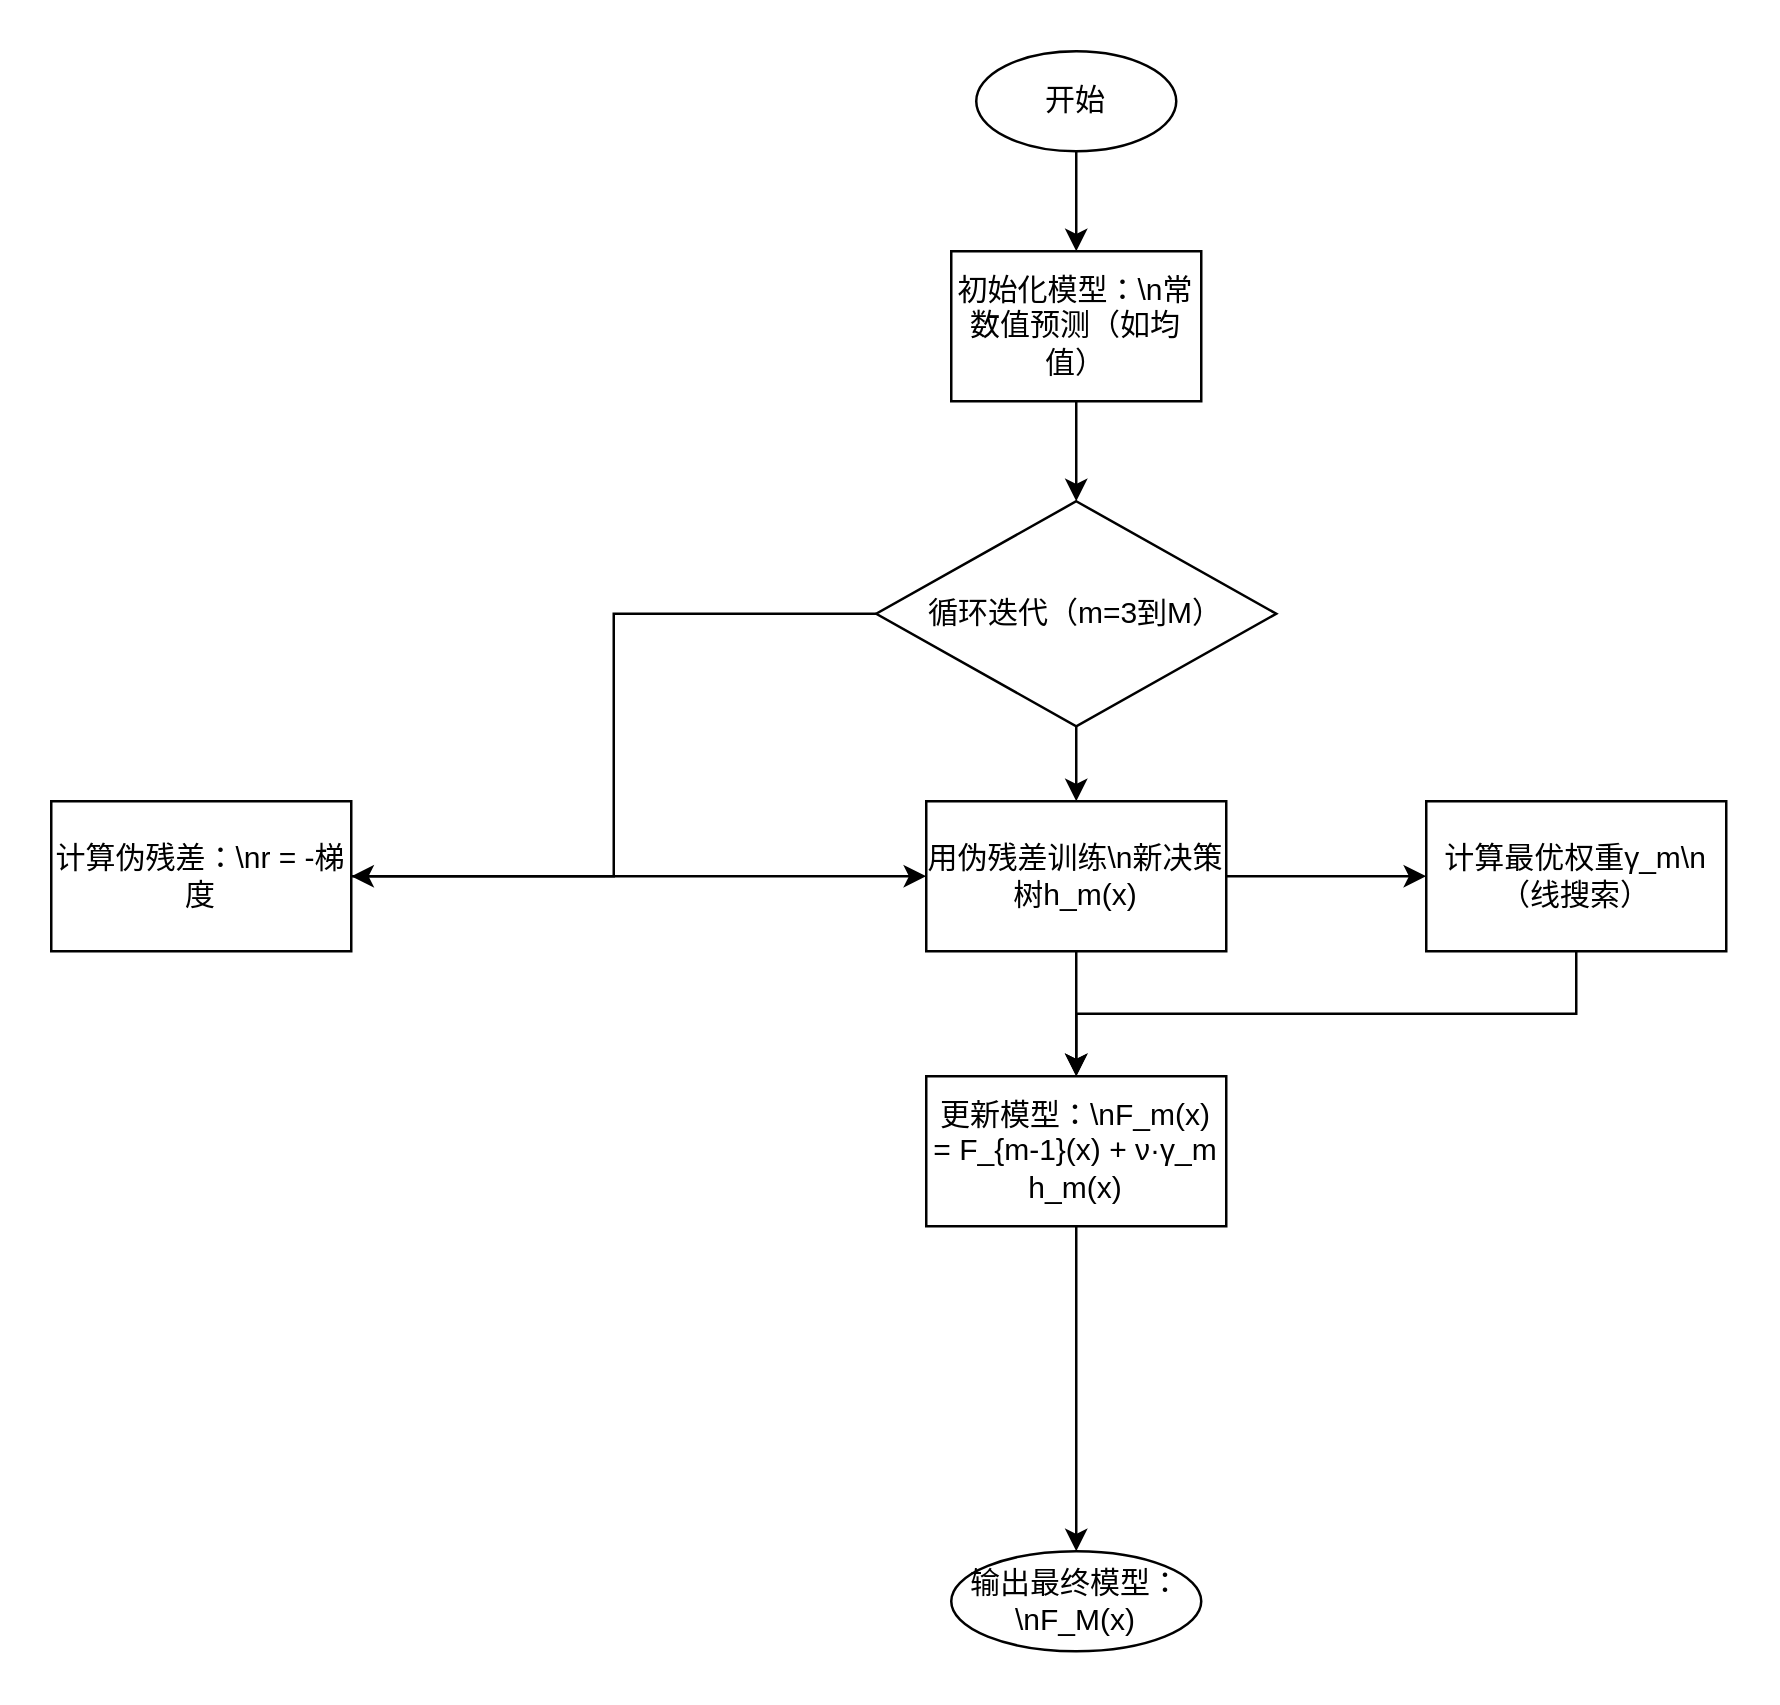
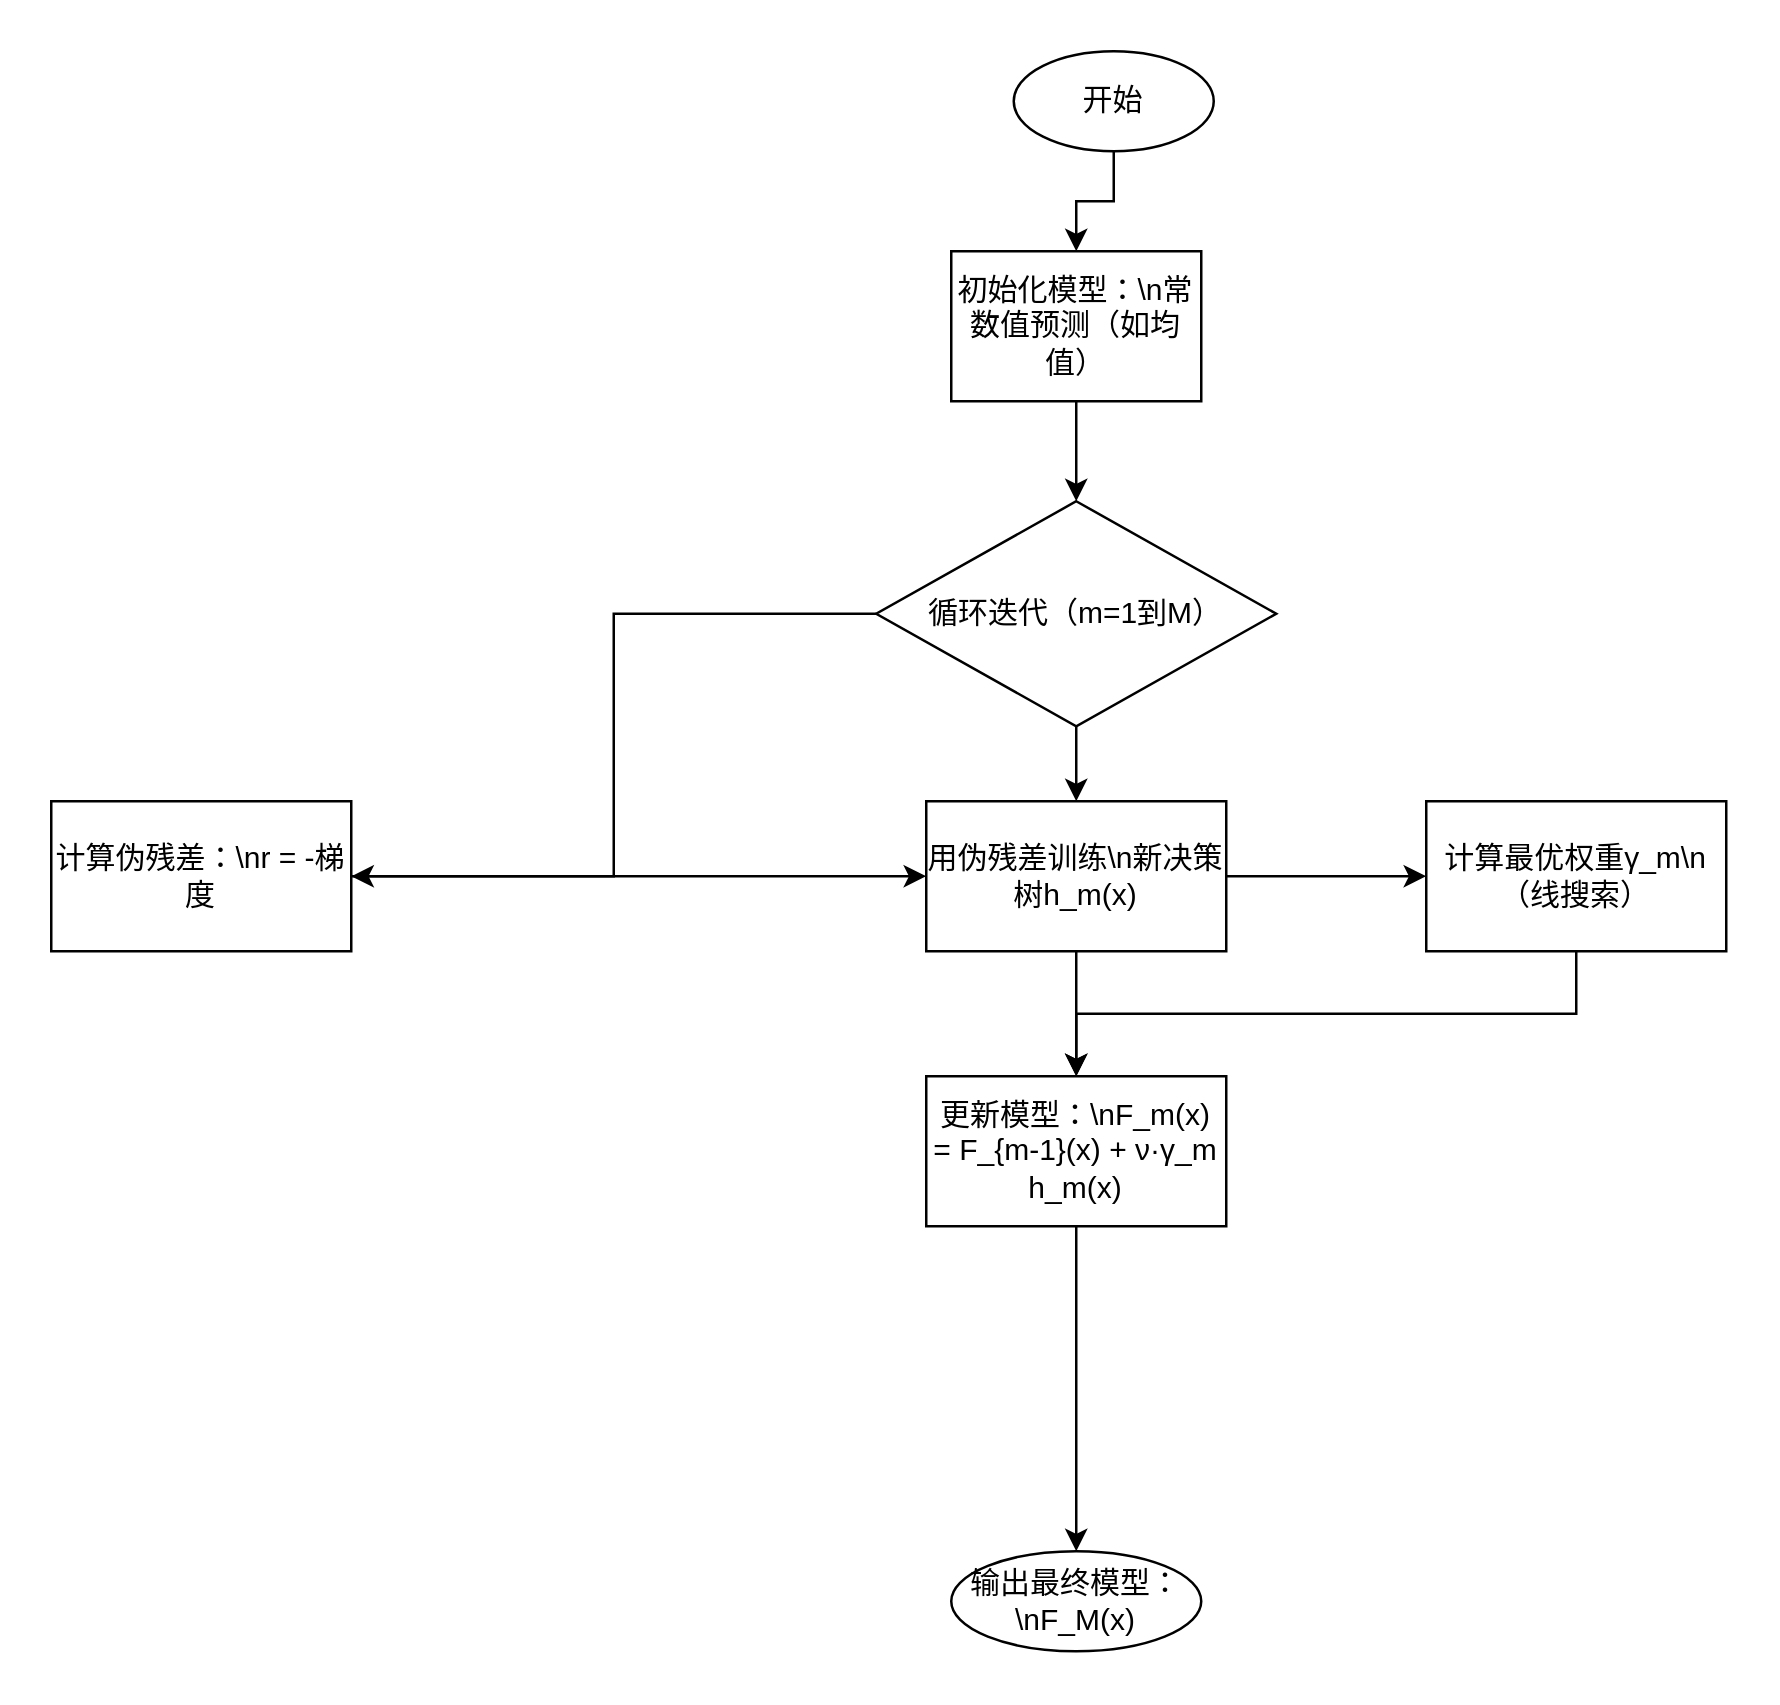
node "开始": moved (1076, 101) -> (1114, 101)
node "循环迭代（m=3到M）": label "循环迭代（m=3到M）" -> "循环迭代（m=1到M）"
